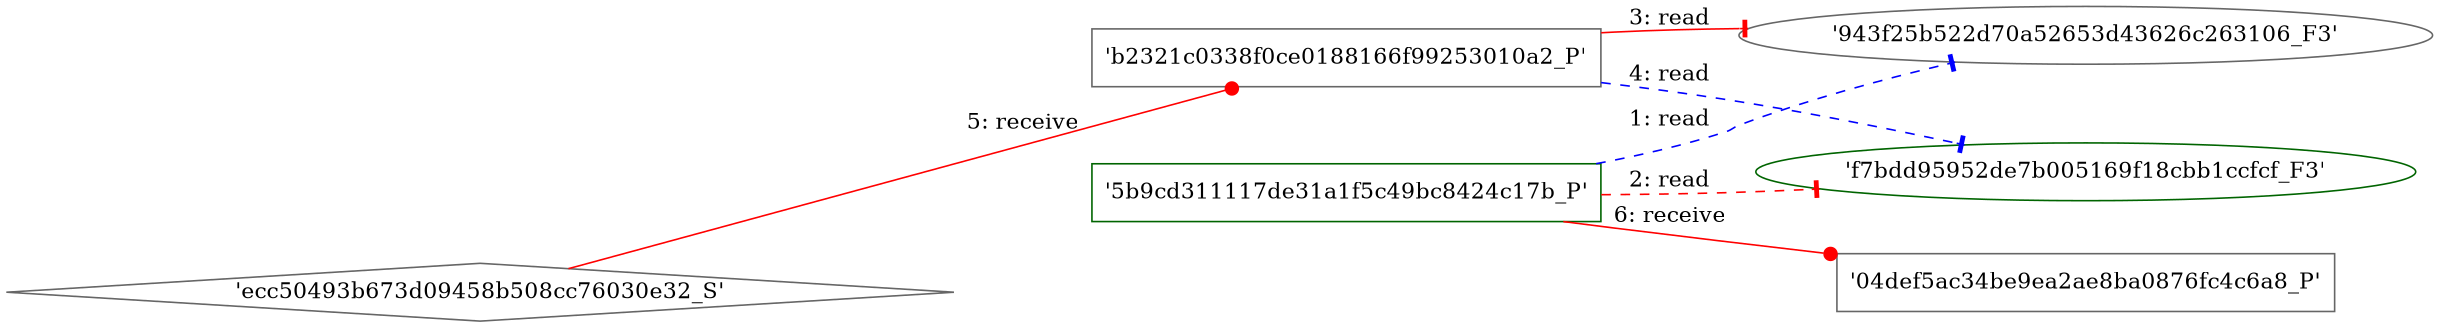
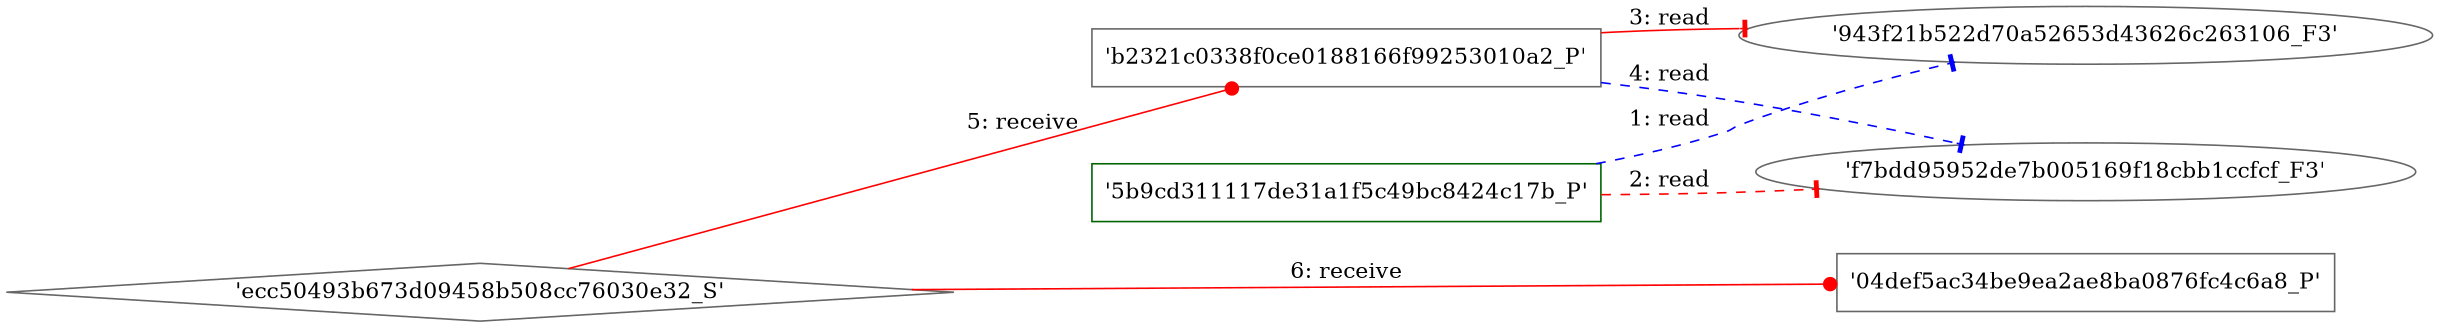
node "'943f25b522d70a52653d43626c263106_F3'": label "'943f25b522d70a52653d43626c263106_F3'" -> "'943f21b522d70a52653d43626c263106_F3'"
node "'f7bdd95952de7b005169f18cbb1ccfcf_F3'": color darkgreen -> gray40
edge "'5b9cd311117de31a1f5c49bc8424c17b_P'" -> "'04def5ac34be9ea2ae8ba0876fc4c6a8_P'": now "'ecc50493b673d09458b508cc76030e32_S'" -> "'04def5ac34be9ea2ae8ba0876fc4c6a8_P'"
